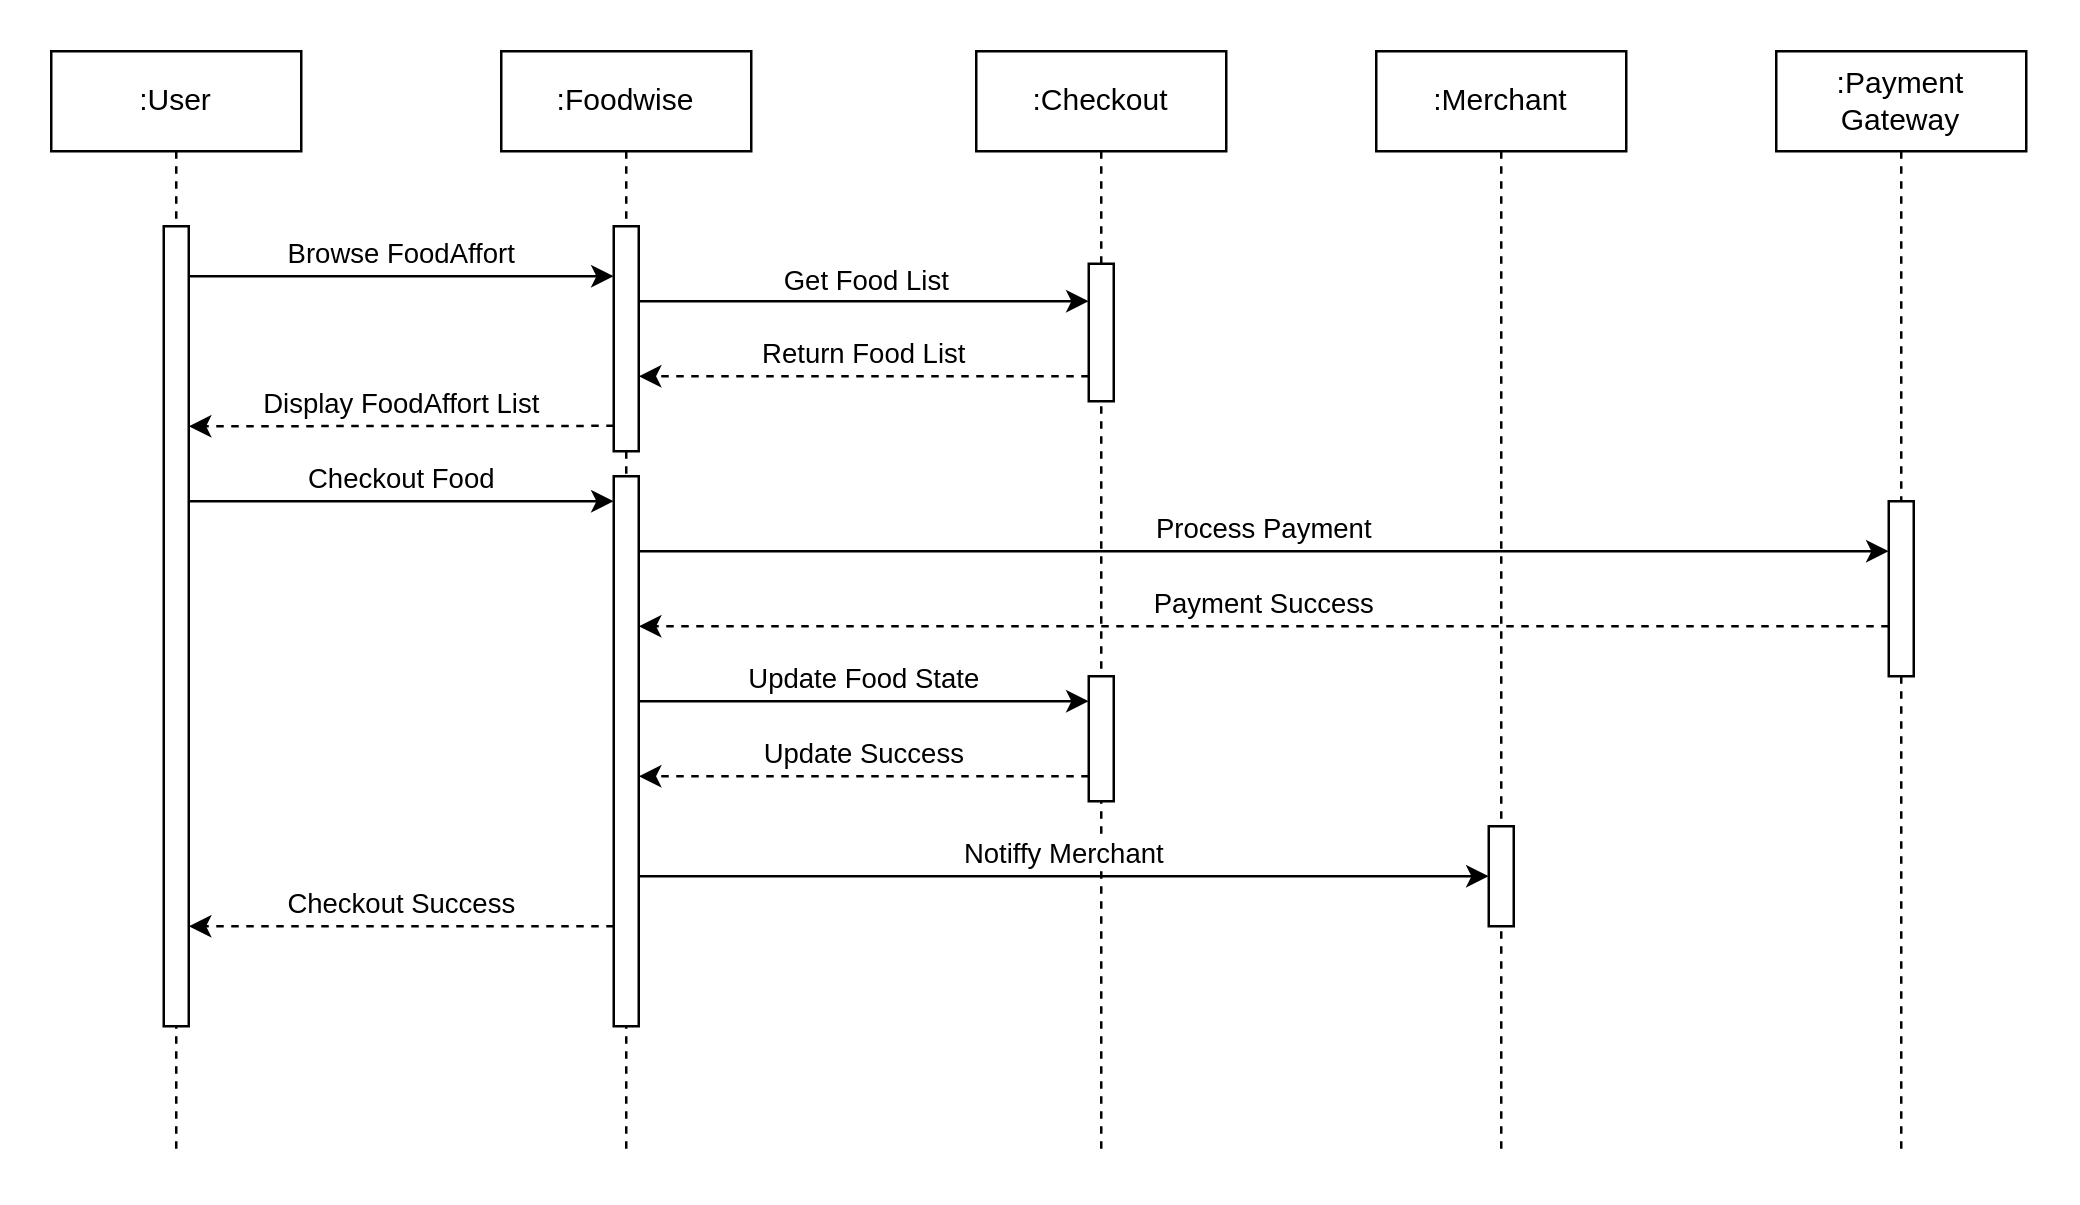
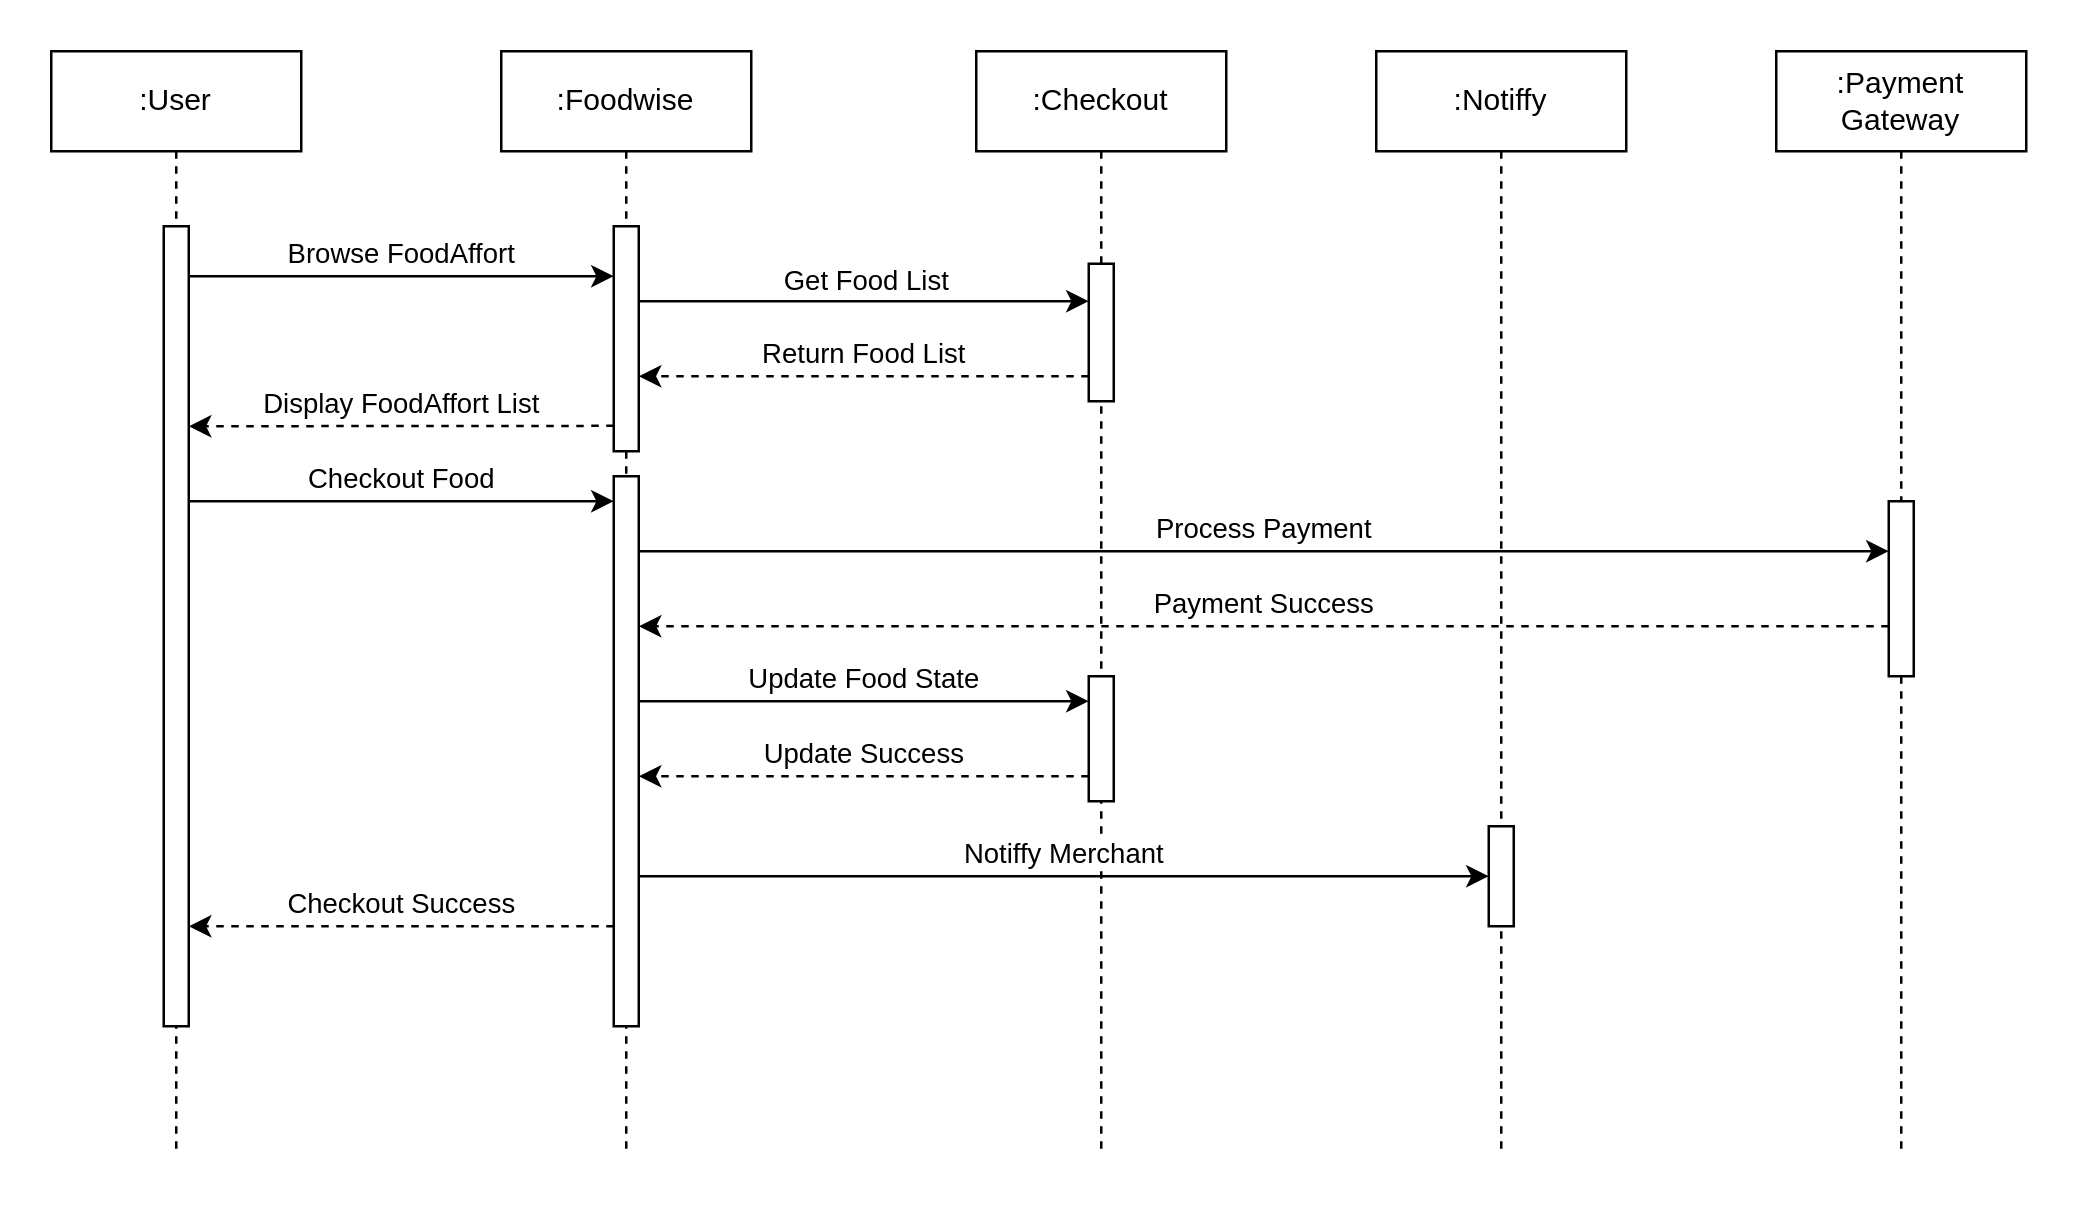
node ":Merchant": label ":Merchant" -> ":Notiffy"
